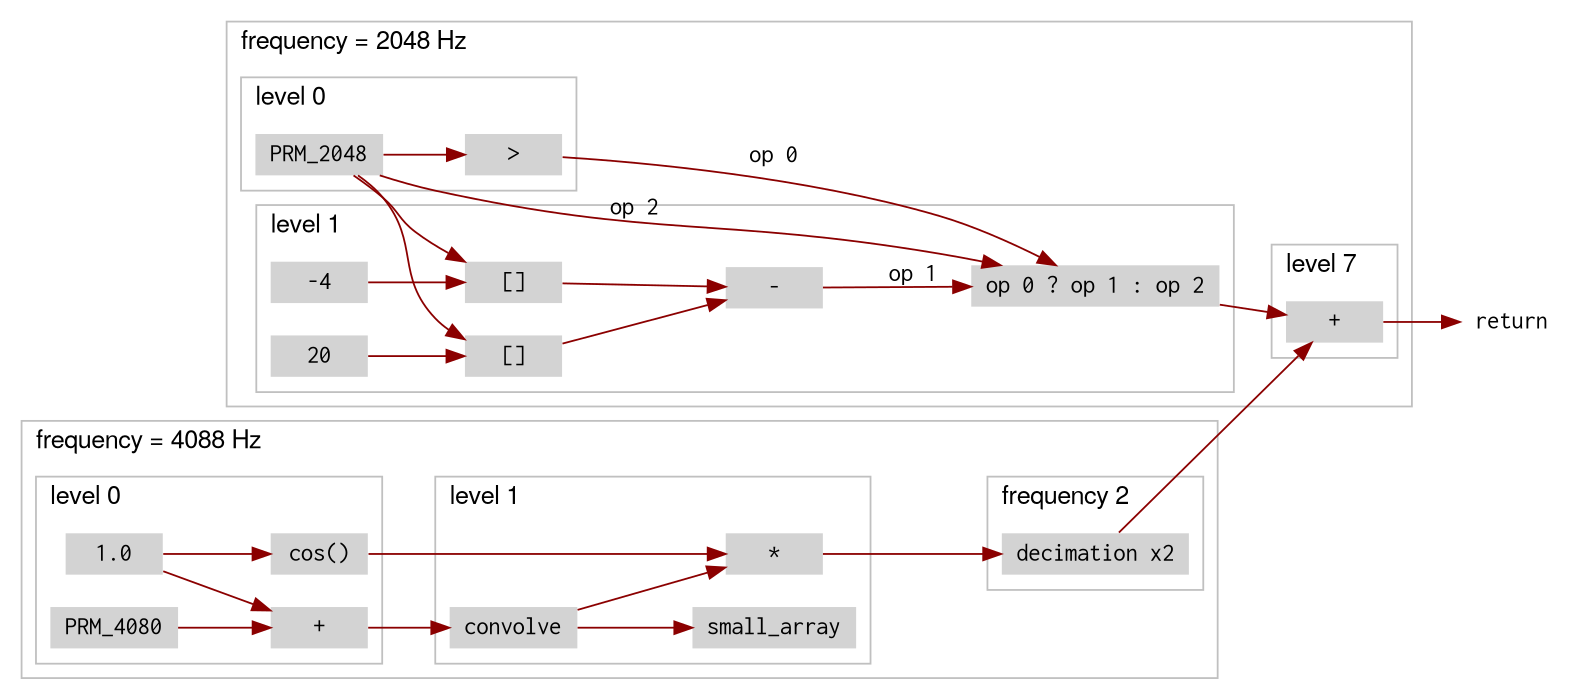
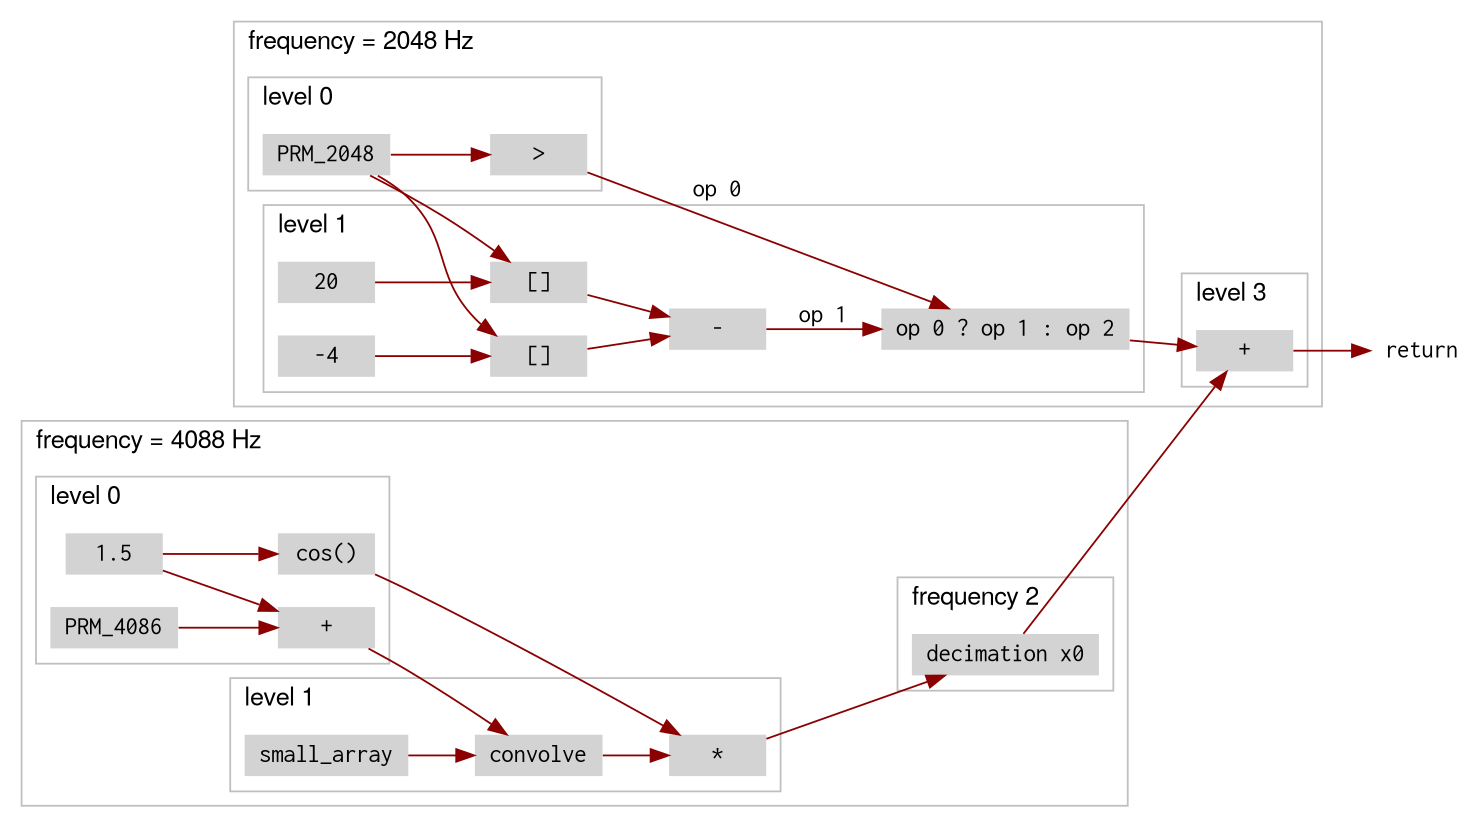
edge "PRM_2048" -> "op 0 ? op 1 : op 2": removed, label "op 2"
cluster "level 7": label "level 7" -> "level 3"
node "1.0": label "1.0" -> "1.5"
node "decimation x2": label "decimation x2" -> "decimation x0"
node "PRM_4080": label "PRM_4080" -> "PRM_4086"
edge "convolve" -> "small_array": reversed
